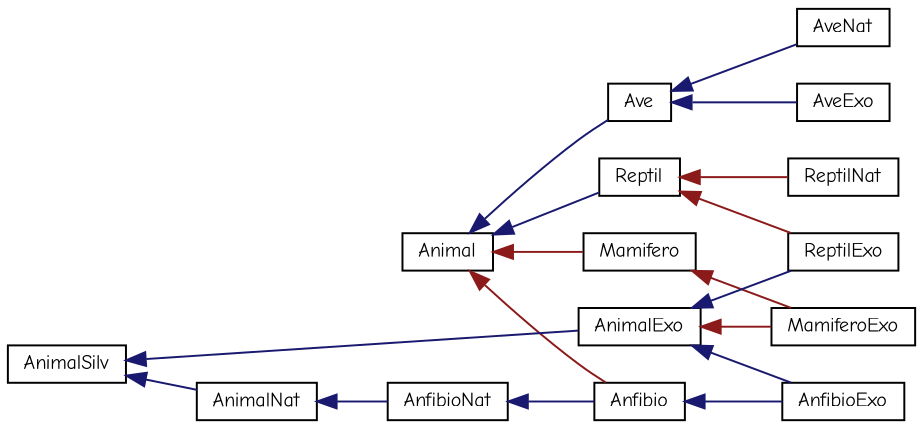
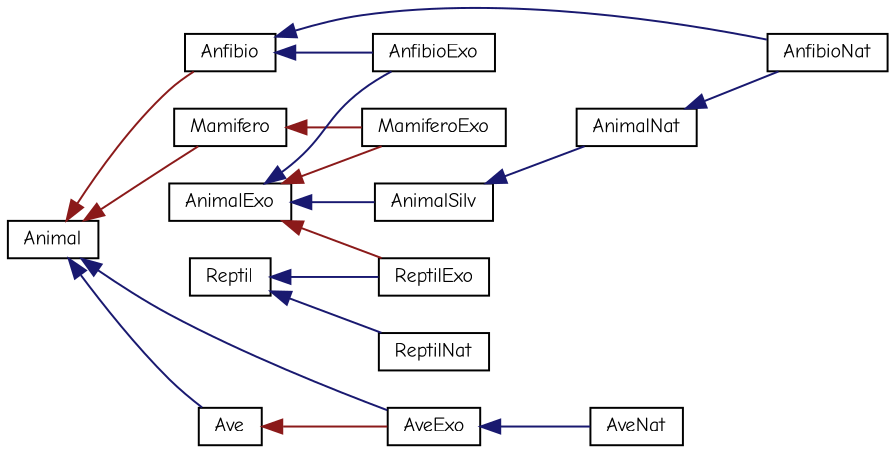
edge "AveNat" -> "Ave": now "AveNat" -> "AveExo"
edge "AveExo" -> "Ave": color midnightblue -> firebrick4
edge "ReptilNat" -> "Reptil": color firebrick4 -> midnightblue
edge "Reptil" -> "Animal": now "AveExo" -> "Animal"
edge "ReptilExo" -> "Reptil": color firebrick4 -> midnightblue
edge "ReptilExo" -> "AnimalExo": color midnightblue -> firebrick4
edge "AnimalExo" -> "AnimalSilv": reversed
edge "Anfibio" -> "AnfibioNat": reversed
